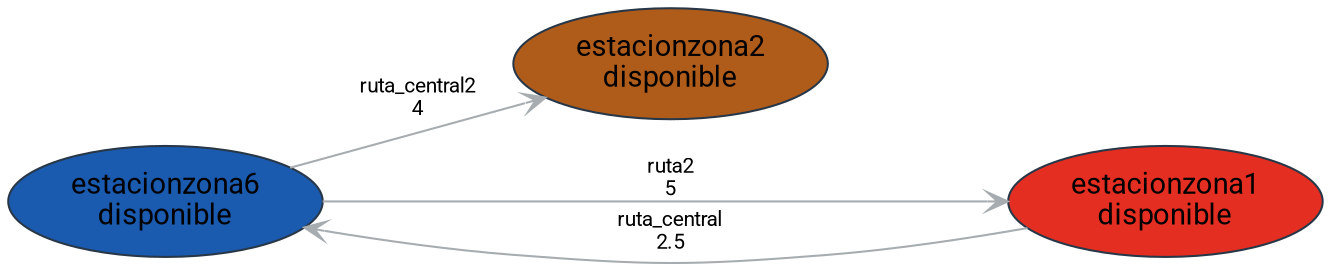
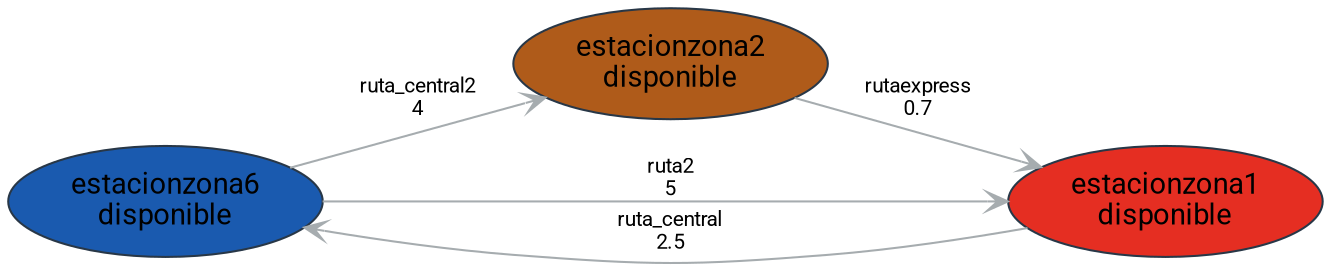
edge "estacionzona2 disponible" -> "estacionzona1 disponible": added, label "rutaexpress 0.7"
